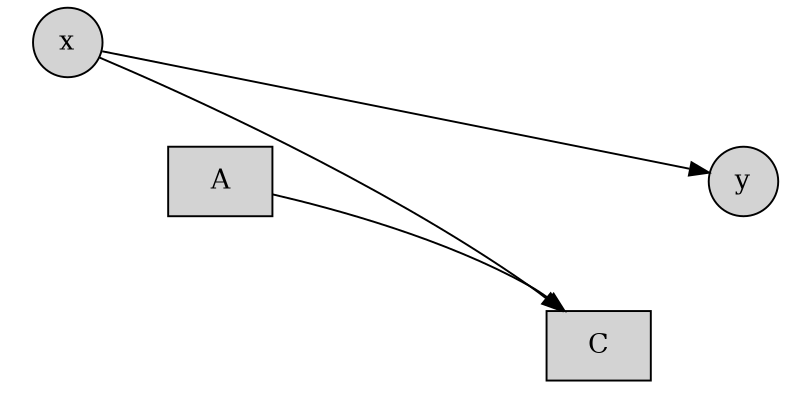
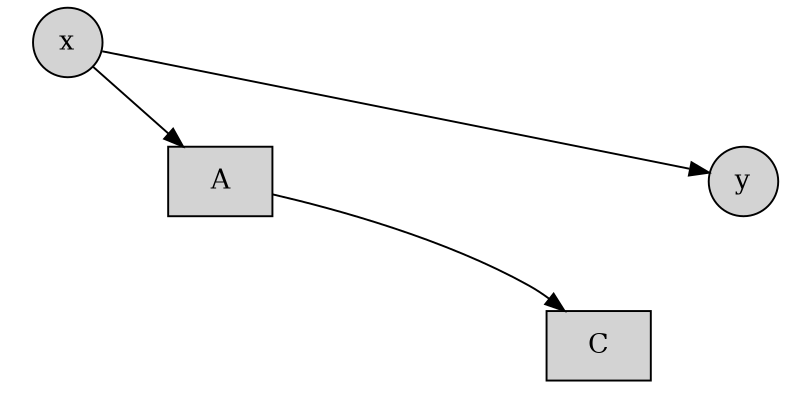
edge "x" -> "C": now "x" -> "A"
